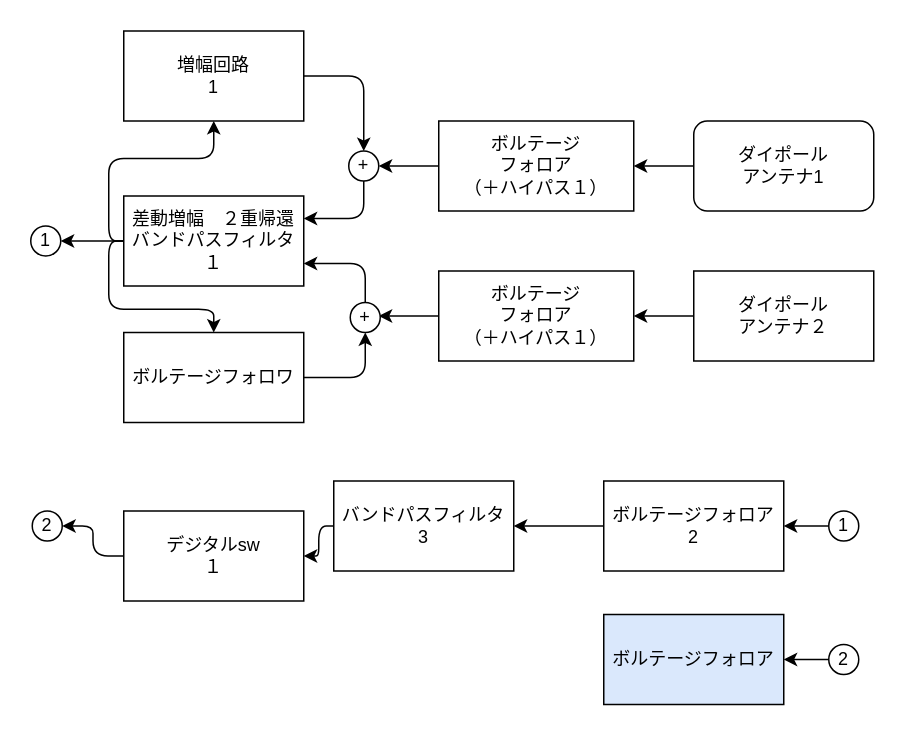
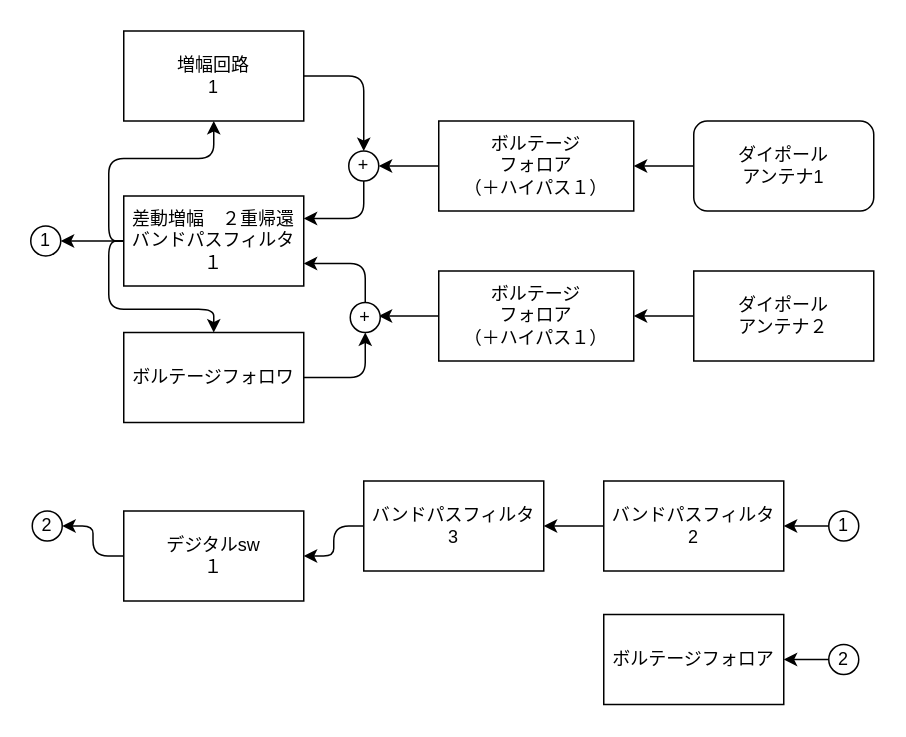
node "バンドパスフィルタ 3": moved (424, 526) -> (454, 526)
node "ボルテージフォロア 2": label "ボルテージフォロア 2" -> "バンドパスフィルタ 2"
node "ボルテージフォロア": fillcolor #dae8fc -> #ffffff
